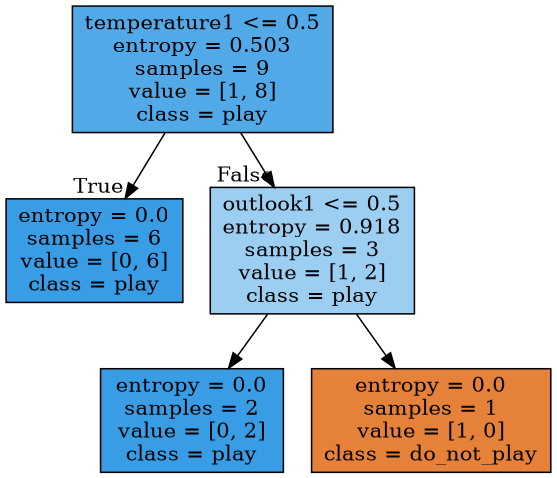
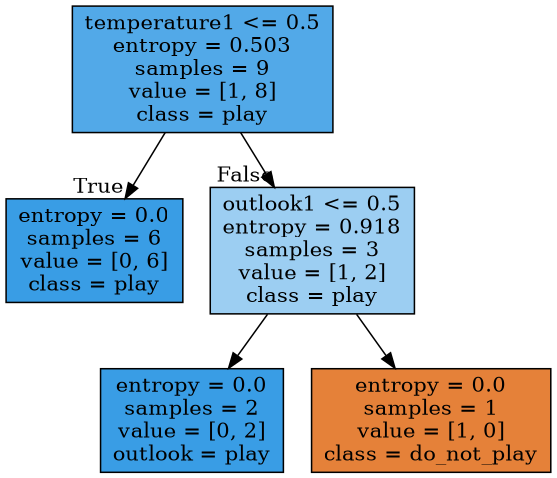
node "entropy = 0.0 samples = 2 value = [0, 2] class = play": label "entropy = 0.0 samples = 2 value = [0, 2] class = play" -> "entropy = 0.0 samples = 2 value = [0, 2] outlook = play"
